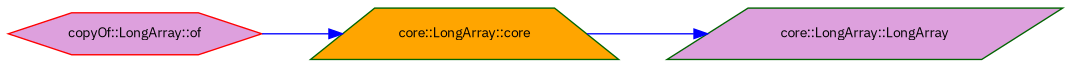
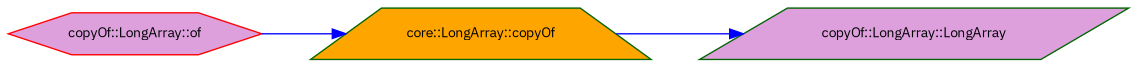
node "core::LongArray::core": label "core::LongArray::core" -> "core::LongArray::copyOf"
node "core::LongArray::LongArray": label "core::LongArray::LongArray" -> "copyOf::LongArray::LongArray"
